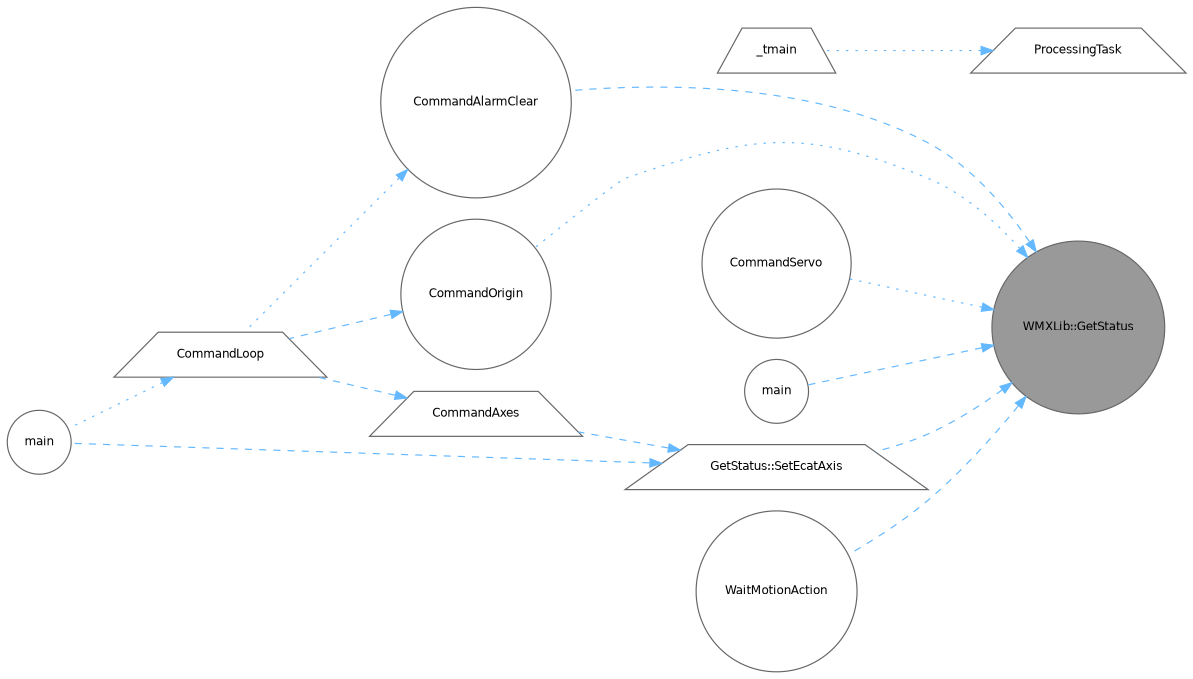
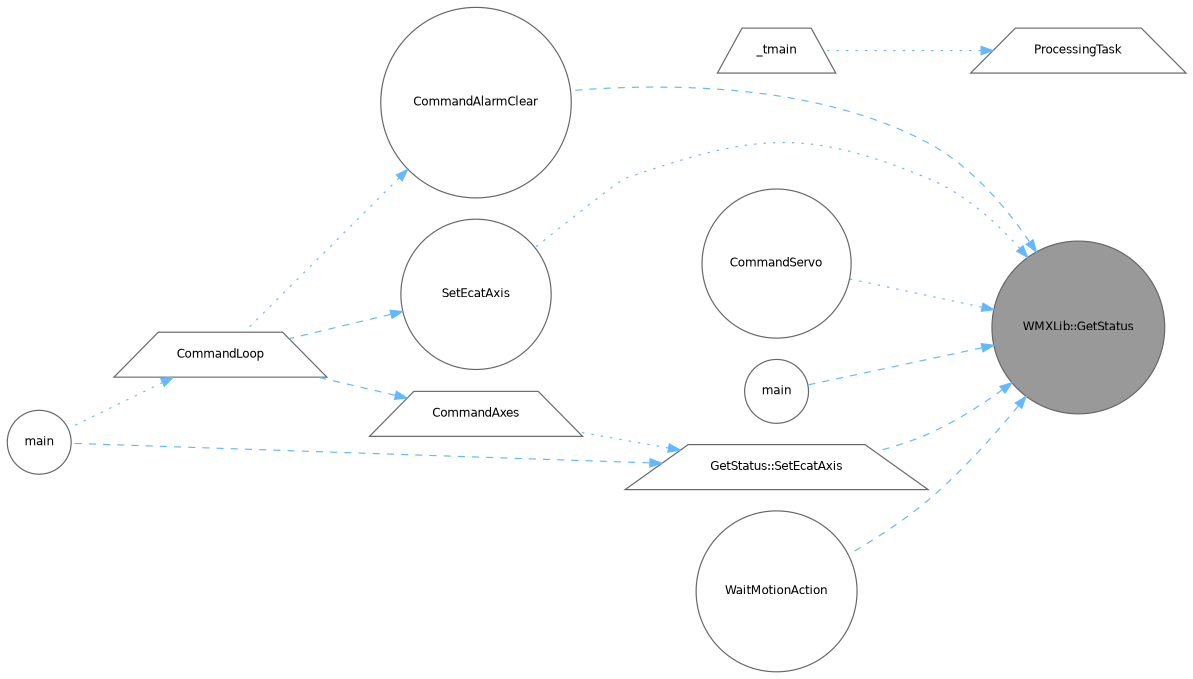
node "CommandOrigin": label "CommandOrigin" -> "SetEcatAxis"
edge "CommandAxes" -> "GetStatus::SetEcatAxis": style dashed -> dotted
